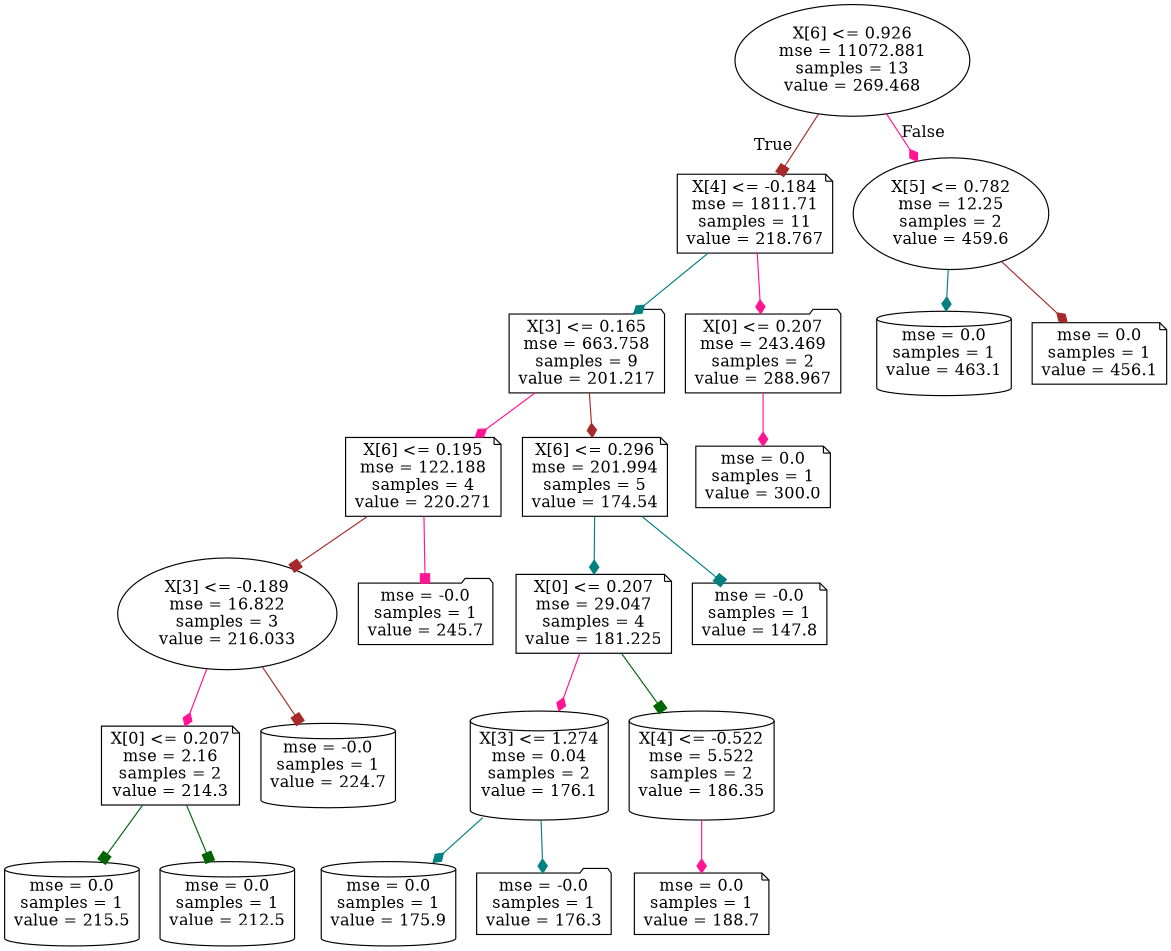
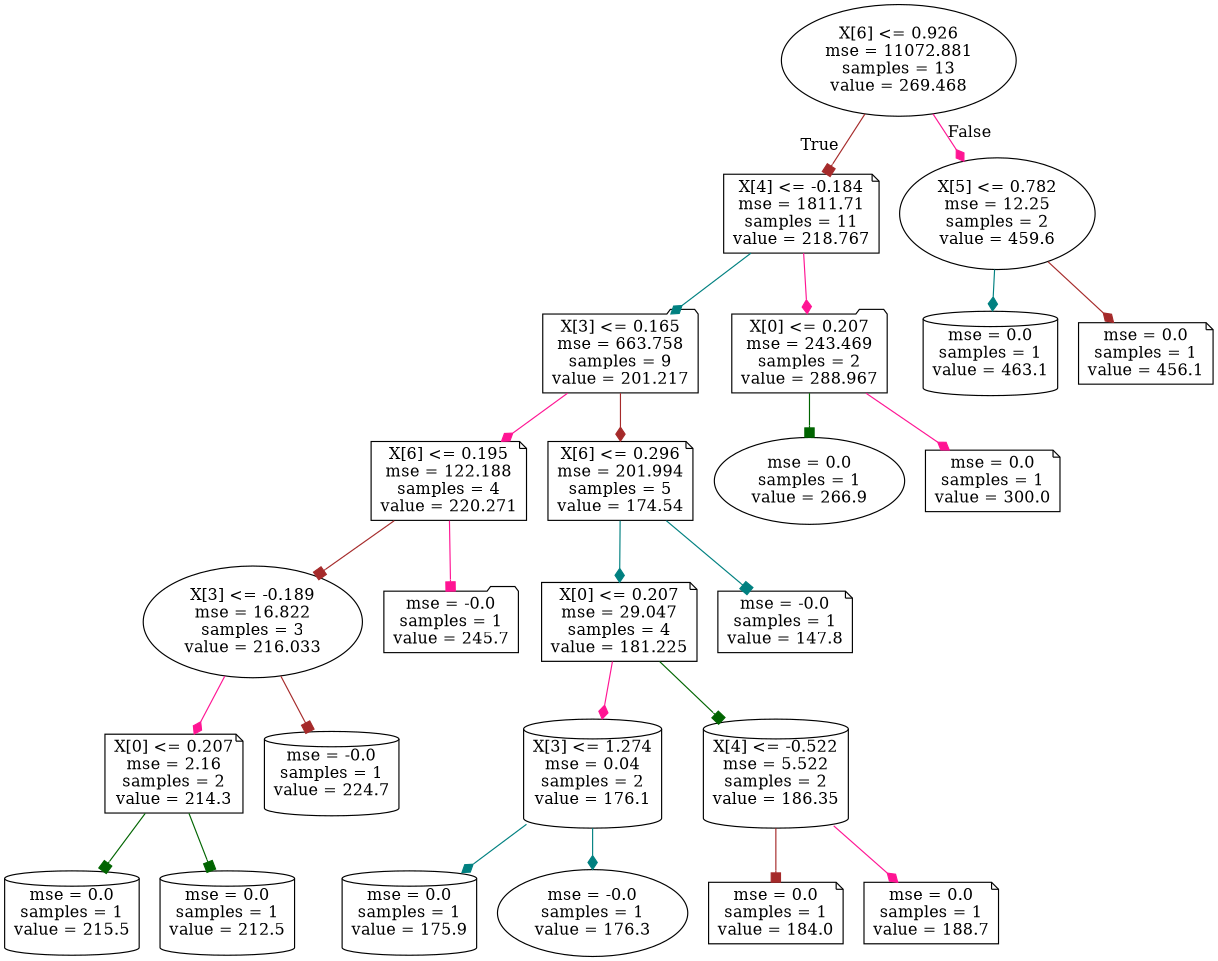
node "mse = 0.0 samples = 1 value = 266.9": added
node "mse = -0.0 samples = 1 value = 176.3": shape folder -> ellipse
node "mse = 0.0 samples = 1 value = 184.0": added
